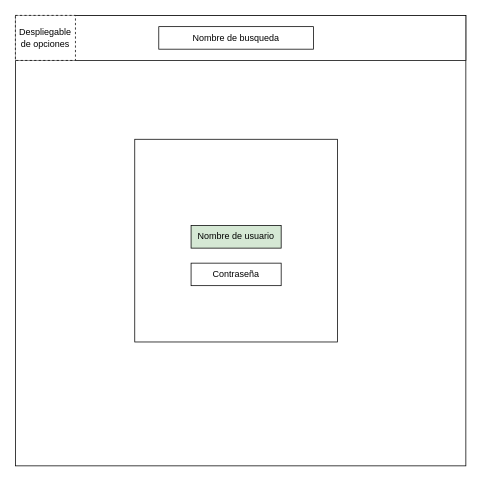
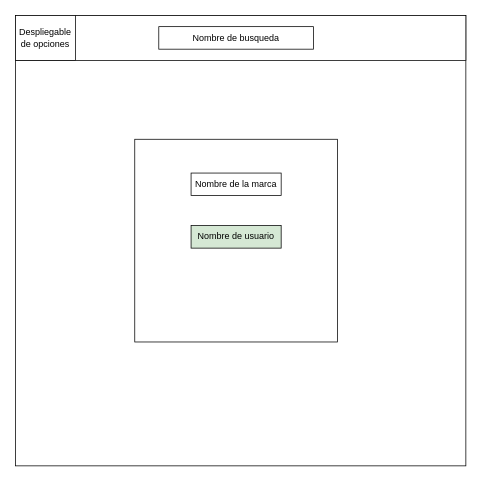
node "Despliegable de opciones": style dashed -> solid
node "Nombre de la marca": added
node "Contraseña": removed
